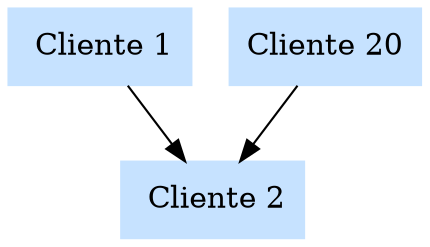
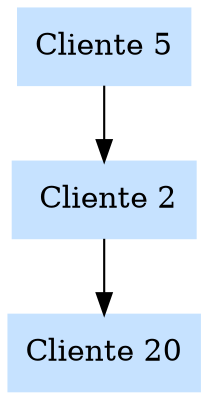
node "Cliente 1": label "Cliente 1" -> "Cliente 5"
edge "Cliente 20" -> "Cliente 2": reversed
